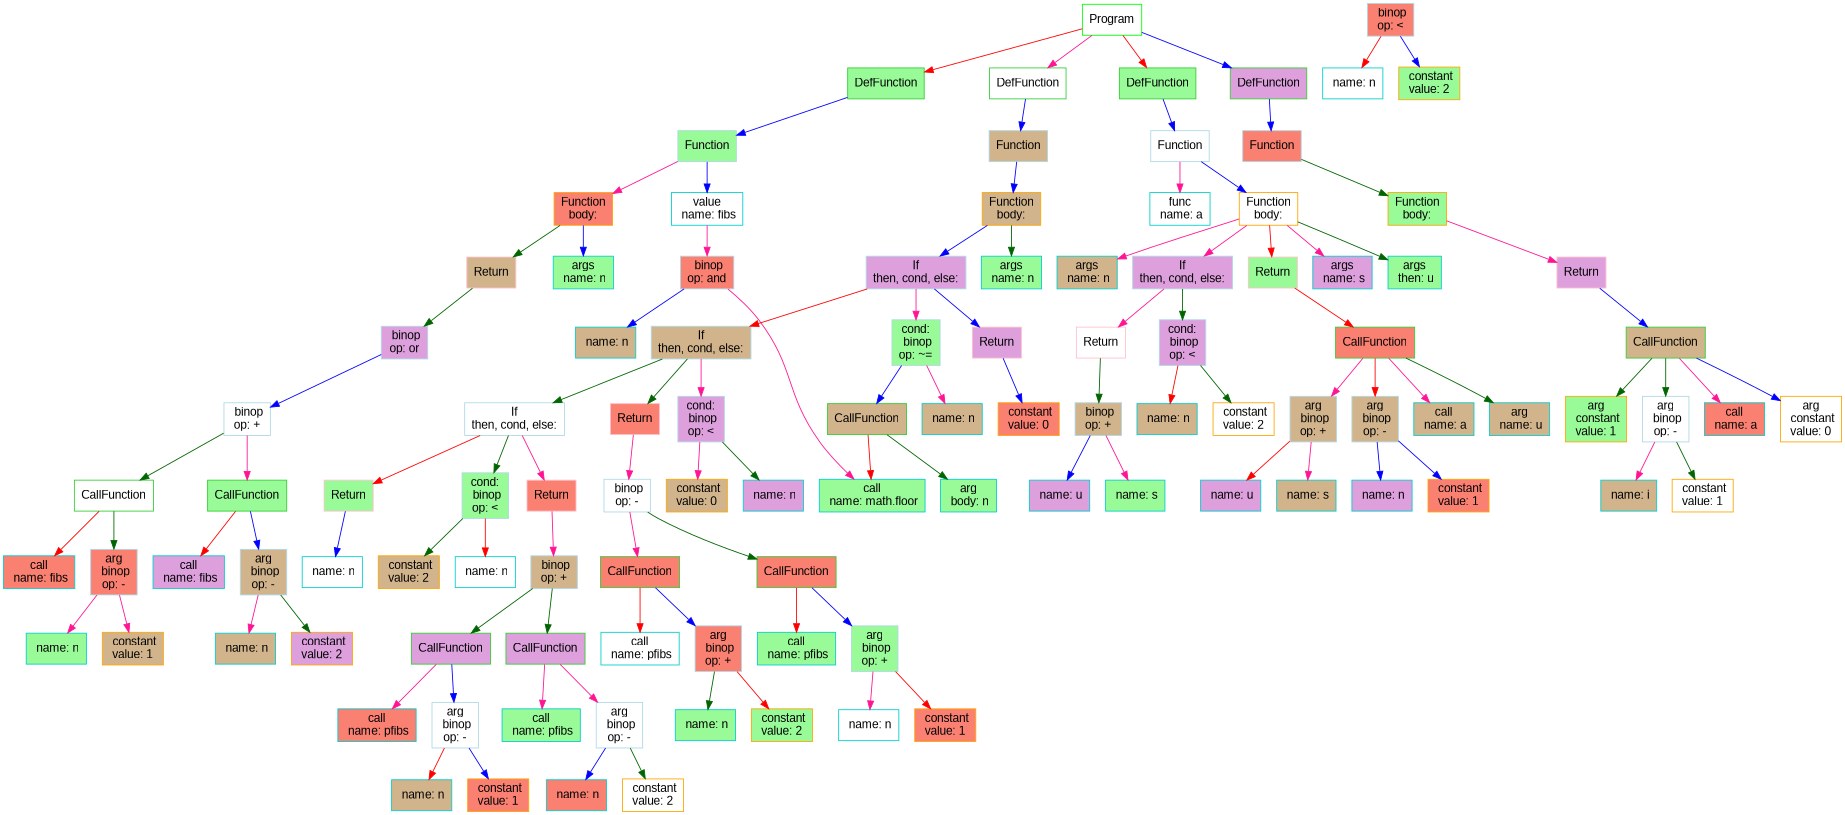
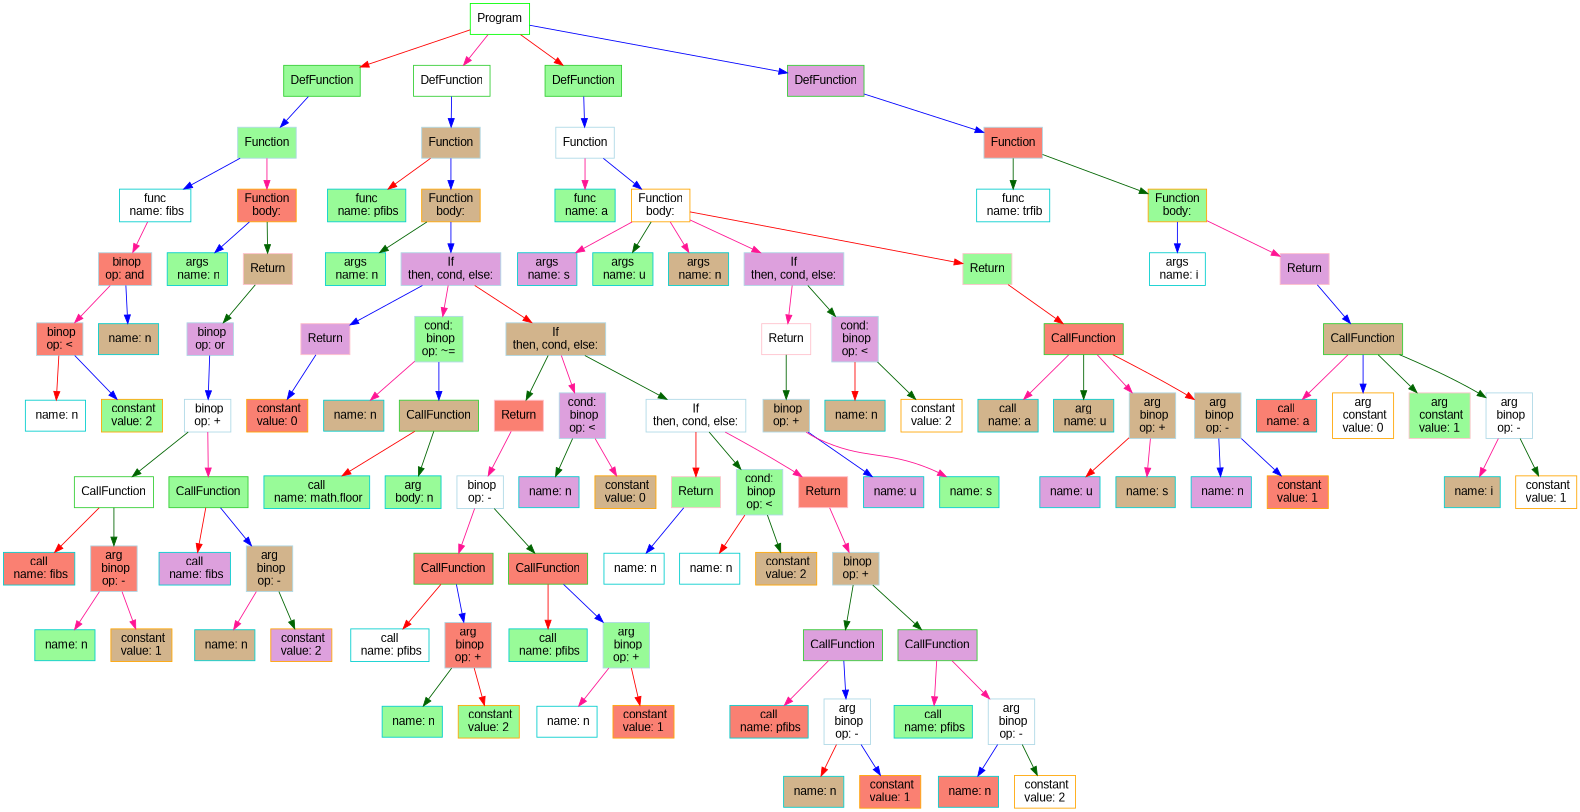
node "func name: pfibs": added
node "func name: trfib": added
node "value name: fibs": label "value name: fibs" -> "func name: fibs"
node "func name: a": fillcolor white -> palegreen
node "args name: i": added
node "args then: u": label "args then: u" -> "args name: u"
edge "binop op: and" -> "call name: math.floor": now "binop op: and" -> "binop op: <"
node "arg constant value: 1": color orange -> pink
